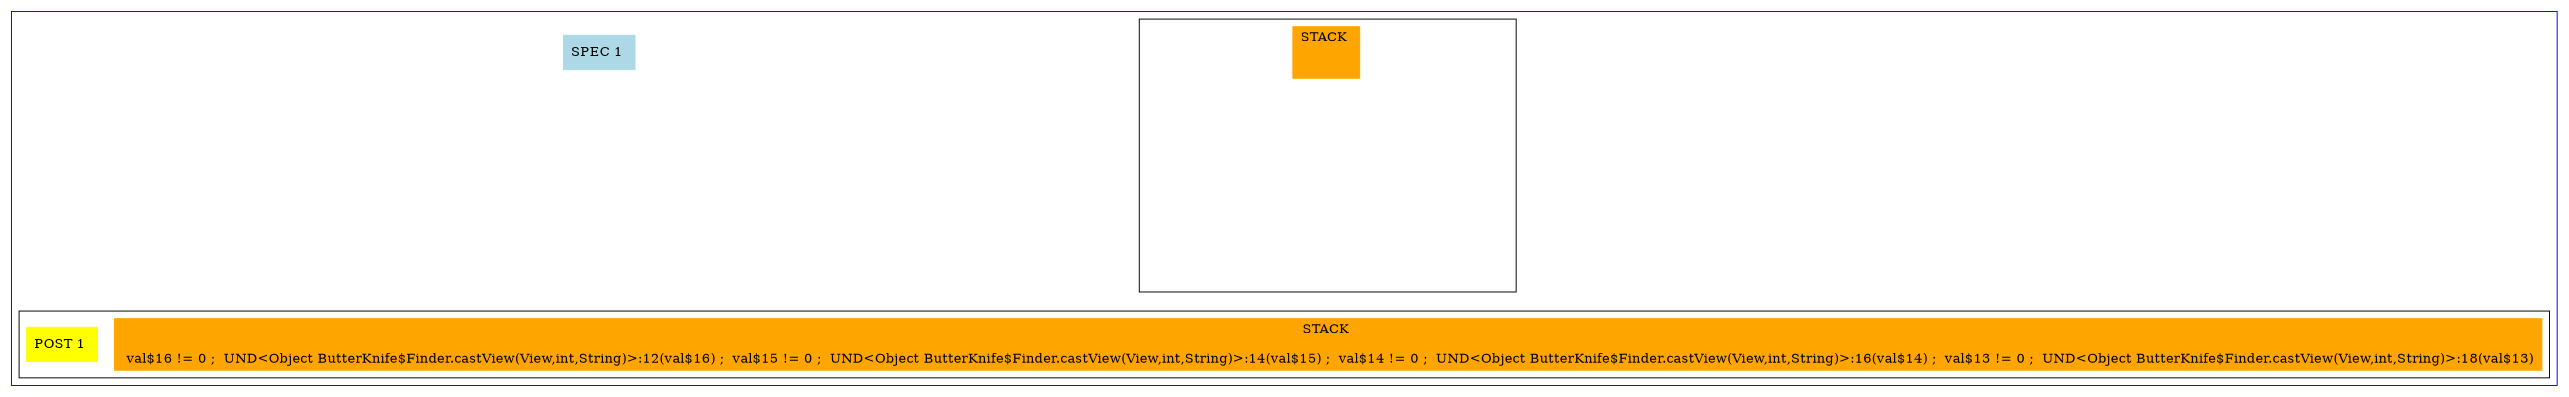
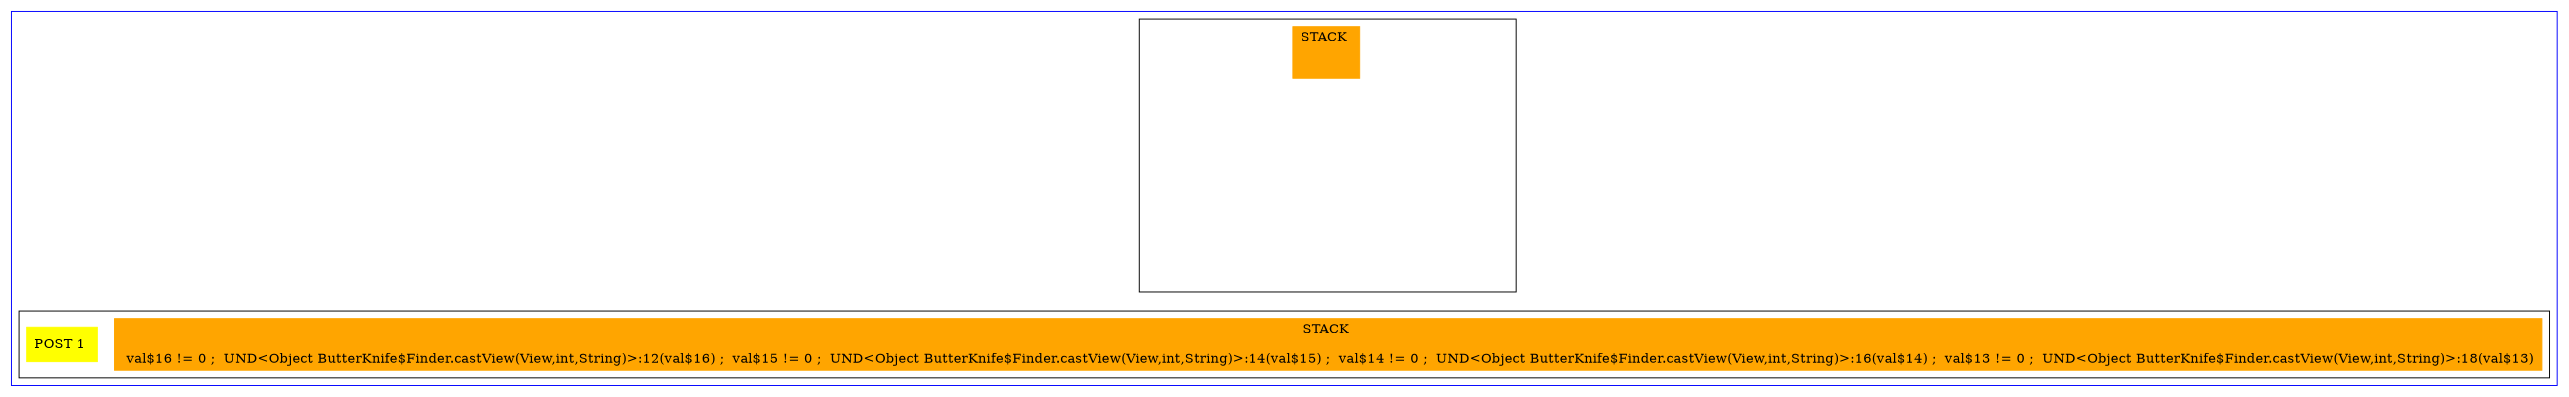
node "SPEC 1": removed
